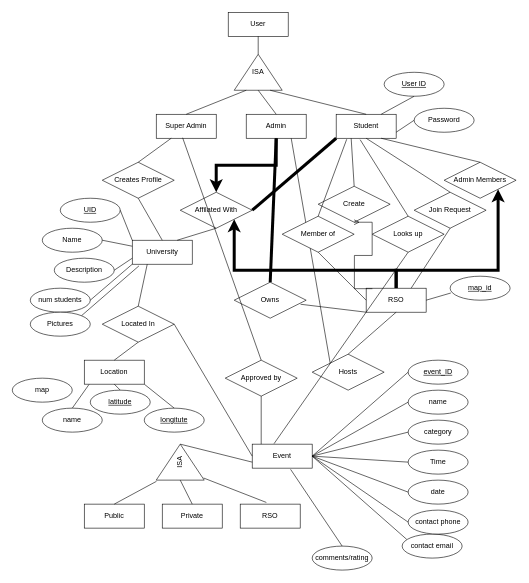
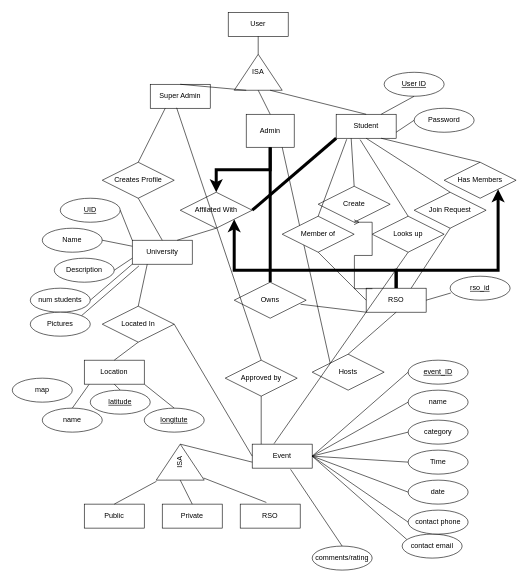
node "Super Admin": moved (186, 126) -> (180, 96)
node "Admin": size 60x24 -> 48x33
node "Admin Members": label "Admin Members" -> "Has Members"
node "map_id": label "map_id" -> "rso_id"
